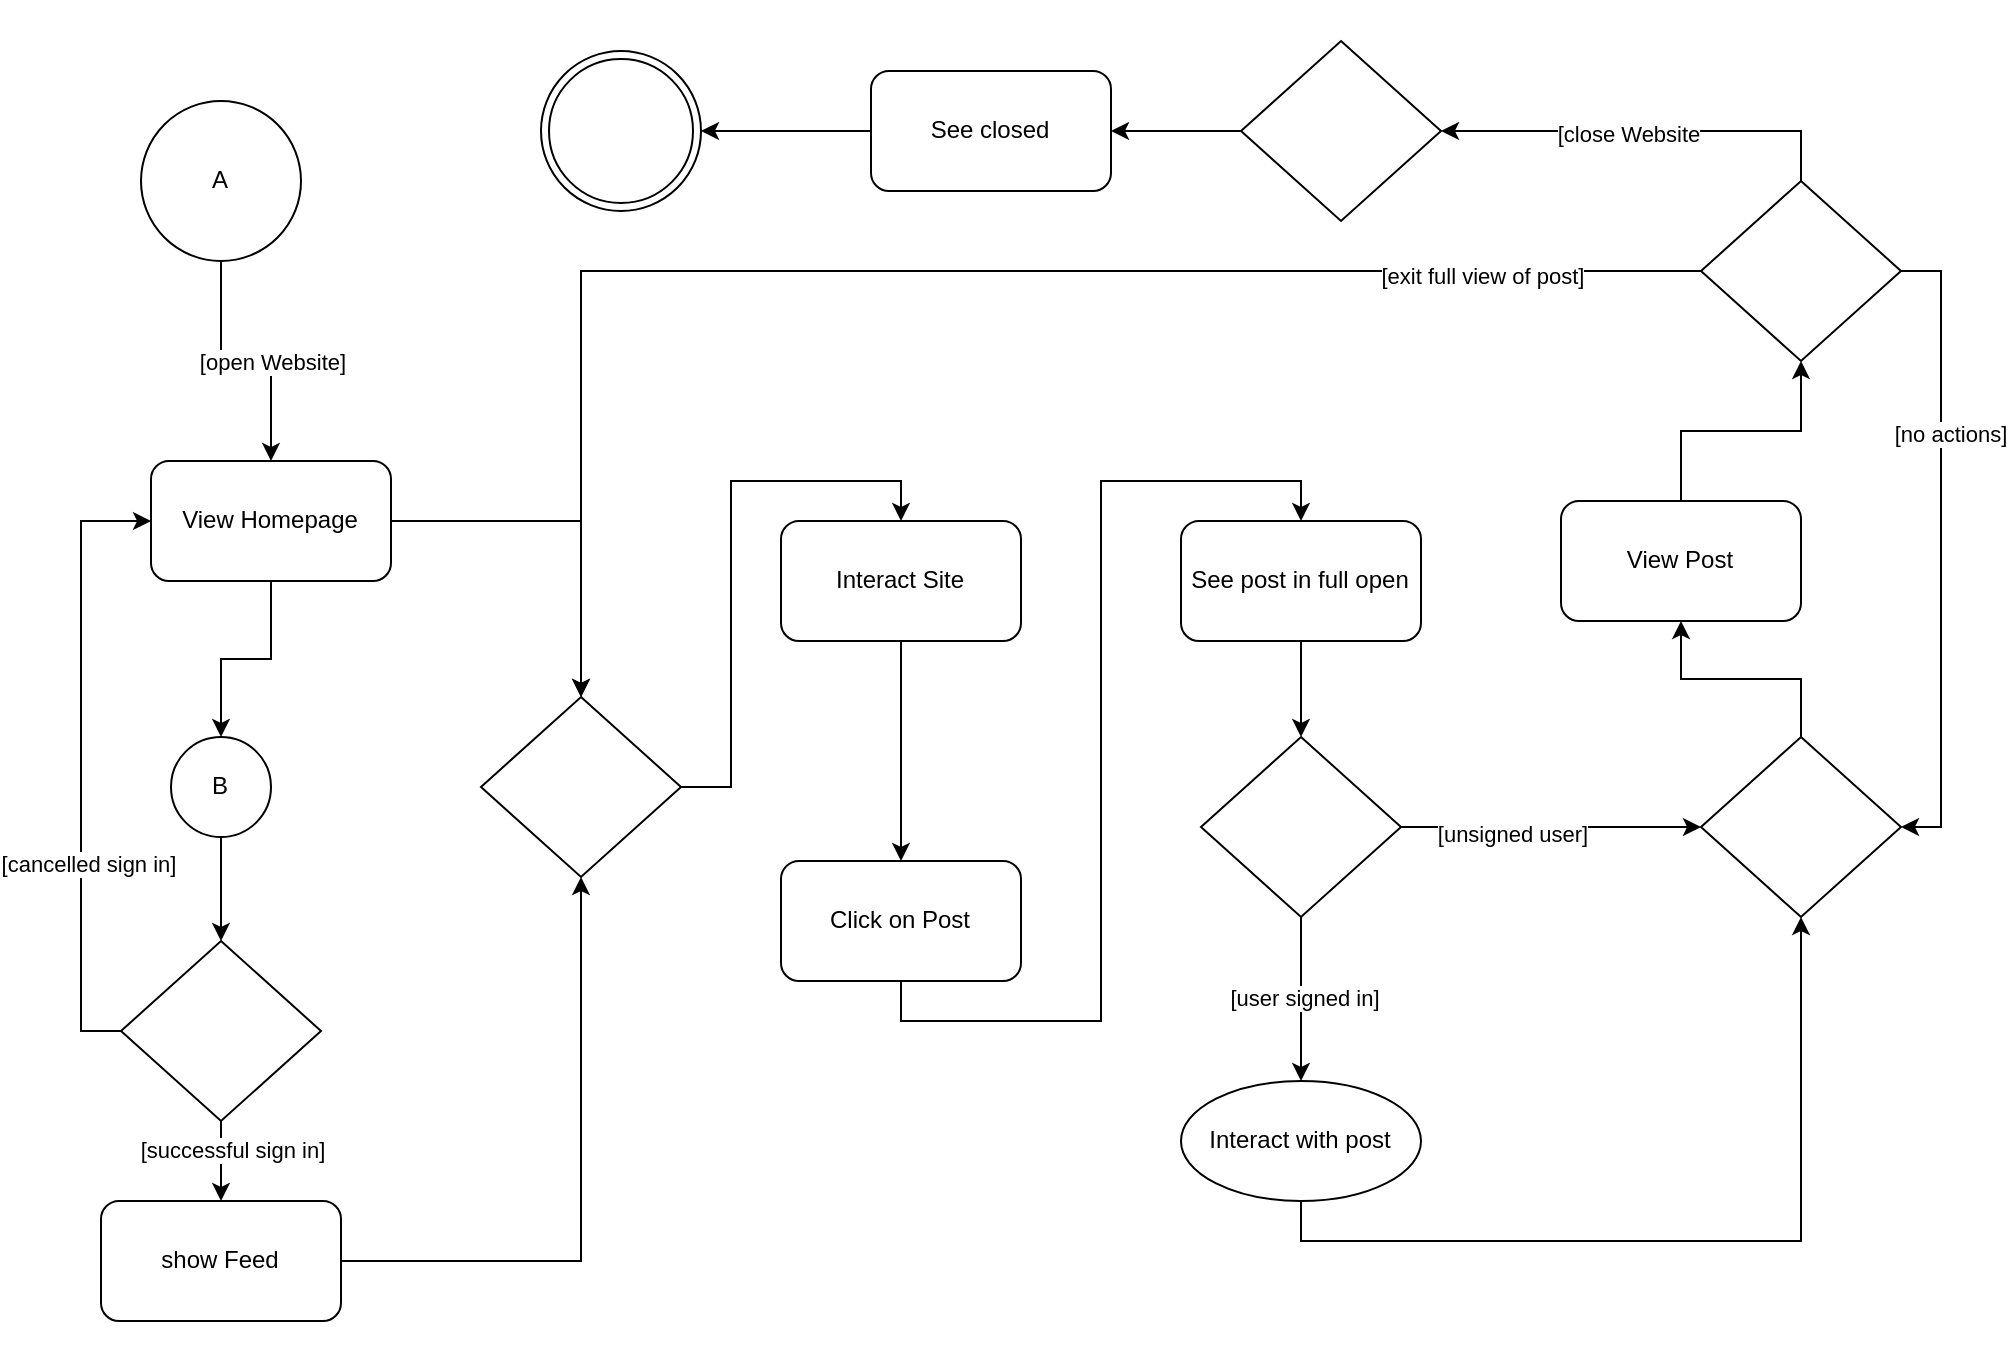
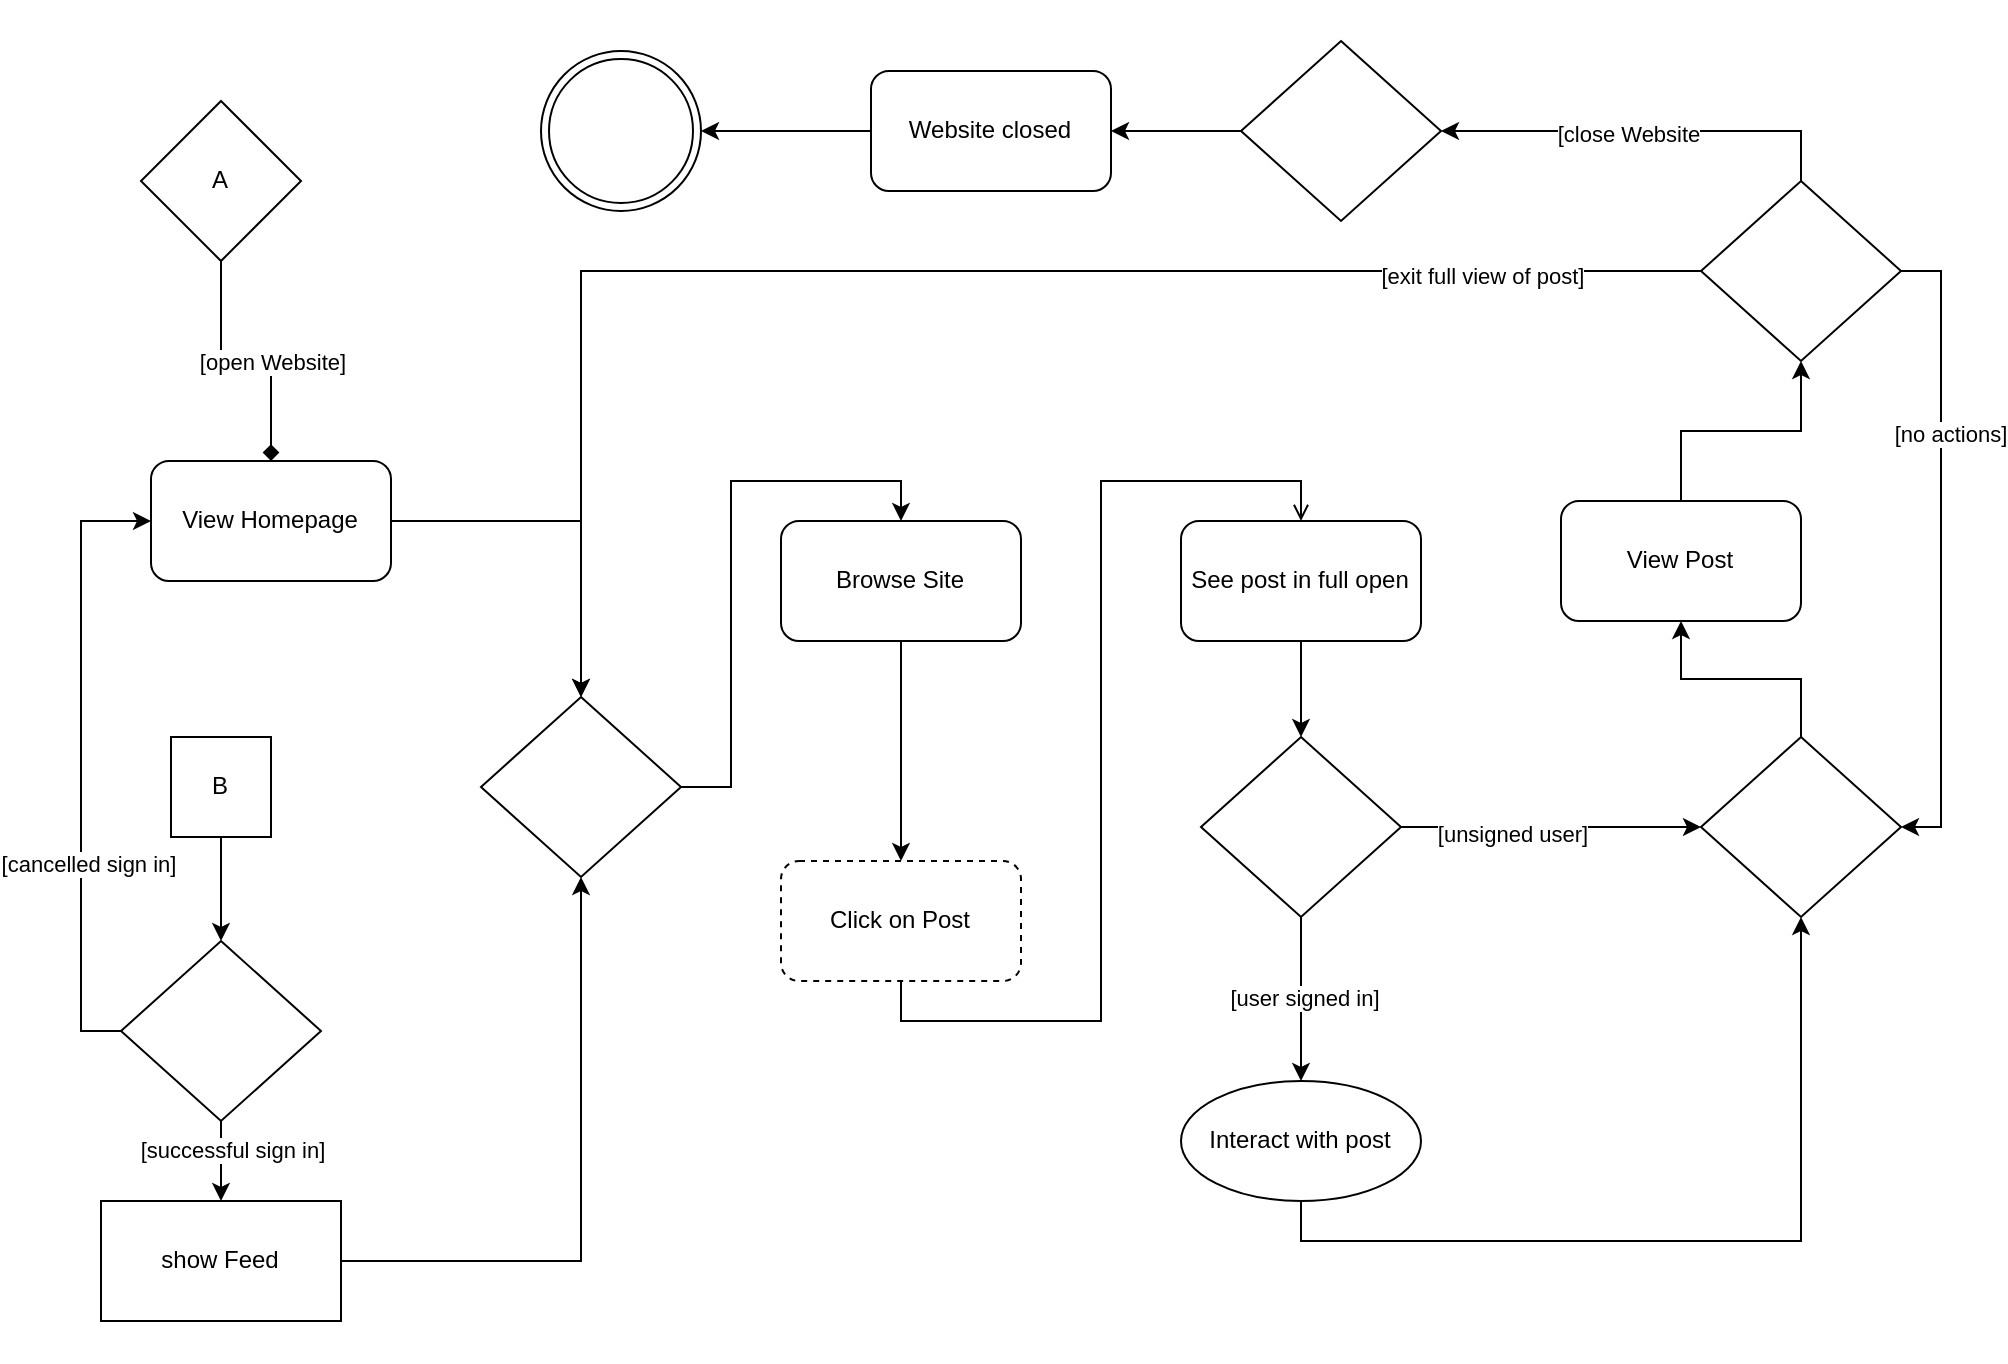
node "See closed": label "See closed" -> "Website closed"
node "A": shape ellipse -> diamond
edge "A" -> "View Homepage": arrowhead classic -> diamond
edge "Click on Post" -> "See post in full open": arrowhead classic -> open
node "Interact Site": label "Interact Site" -> "Browse Site"
edge "View Homepage" -> "B": removed
node "B": shape ellipse -> rectangle
node "Click on Post": style solid -> dashed
node "show Feed": shape rounded rectangle -> rectangle
